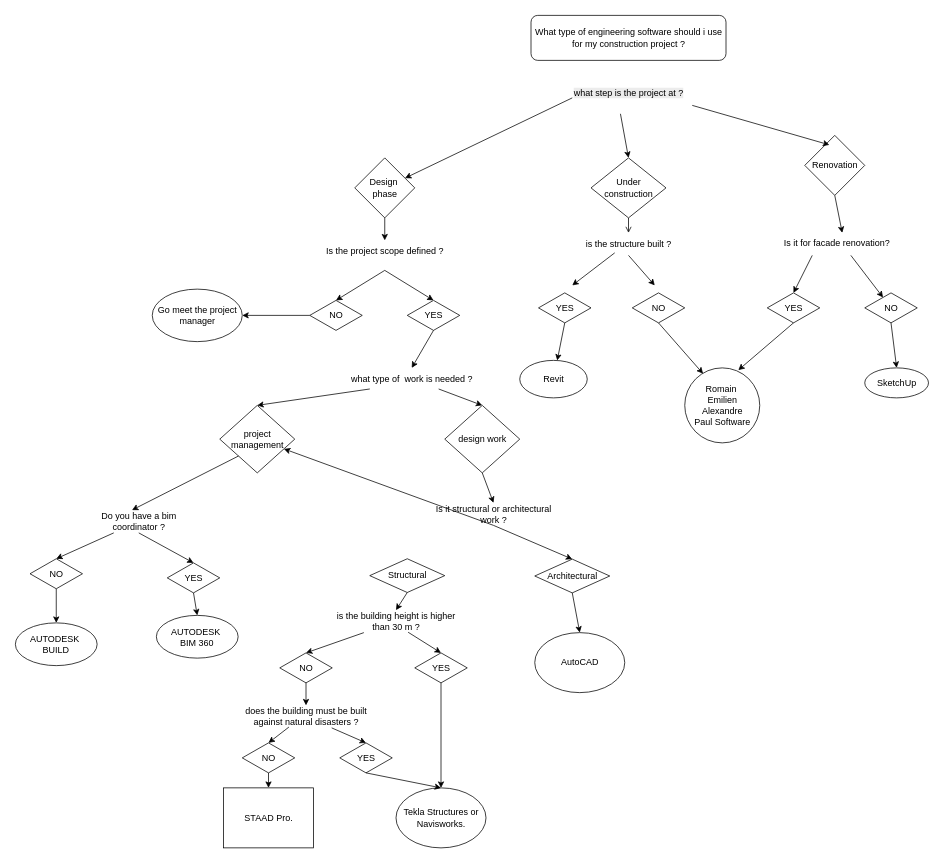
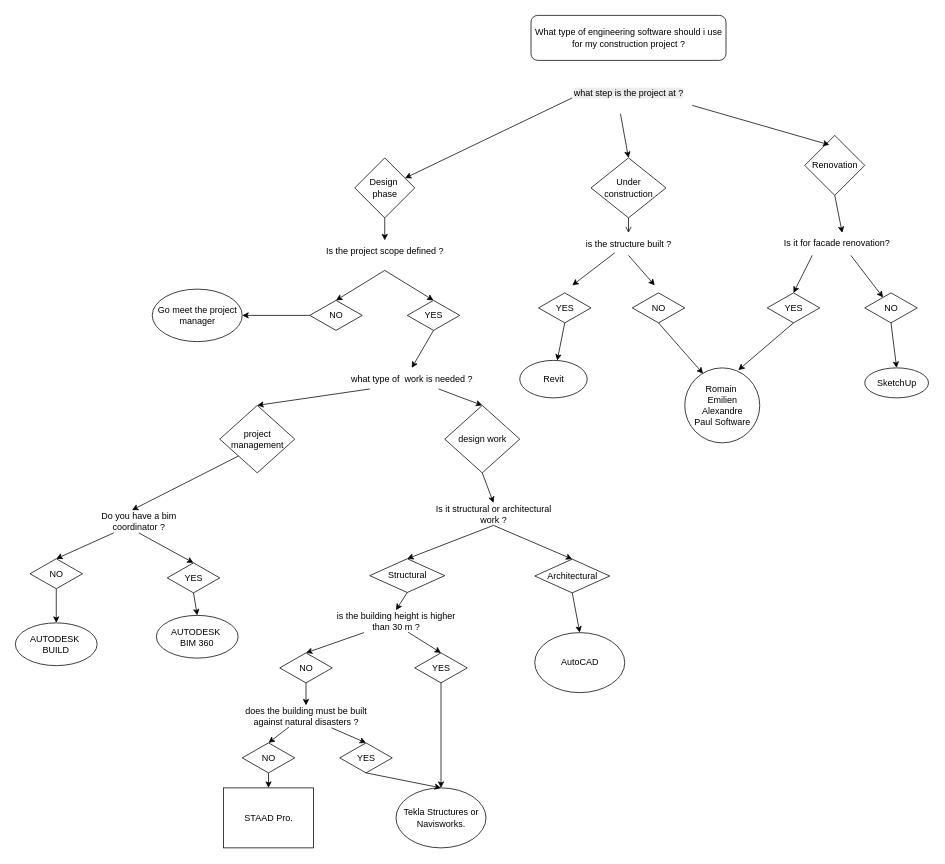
edge "Is it structural or architectural work ?" -> "project management": now "Is it structural or architectural work ?" -> "Structural"
